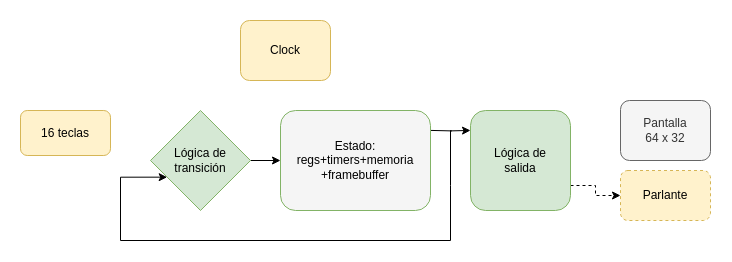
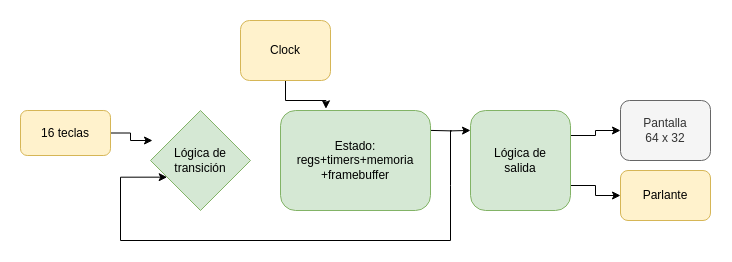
edge "Clock" -> "Estado: regs+timers+memoria +framebuffer": added
edge "16 teclas" -> "Lógica de transición": added
edge "Lógica de salida" -> "Pantalla 64 x 32": added
edge "Lógica de transición" -> "Estado: regs+timers+memoria +framebuffer": removed
node "Estado: regs+timers+memoria +framebuffer": fillcolor #f5f5f5 -> #d5e8d4
edge "Lógica de salida" -> "Parlante": style dashed -> solid
node "Parlante": style dashed -> solid
